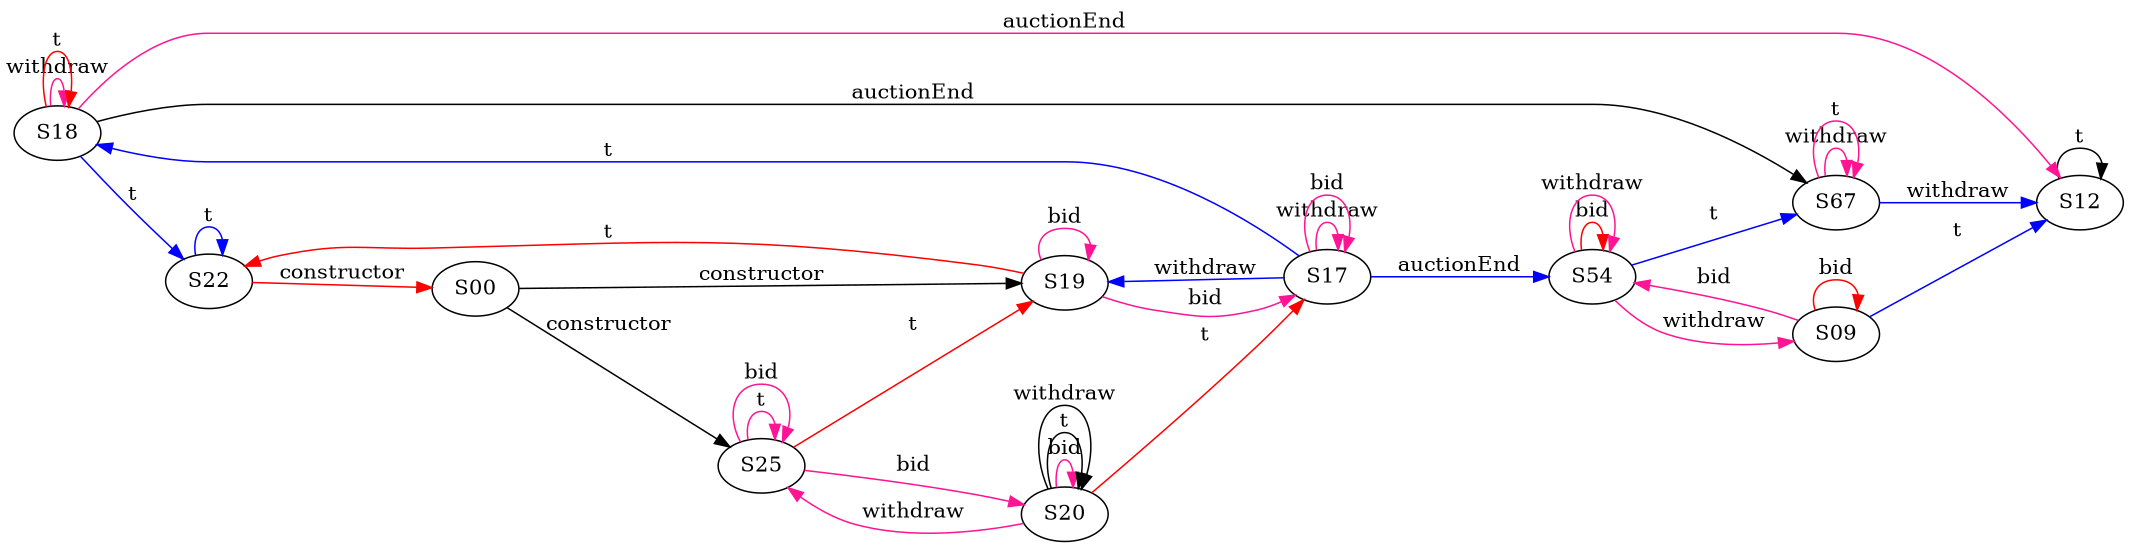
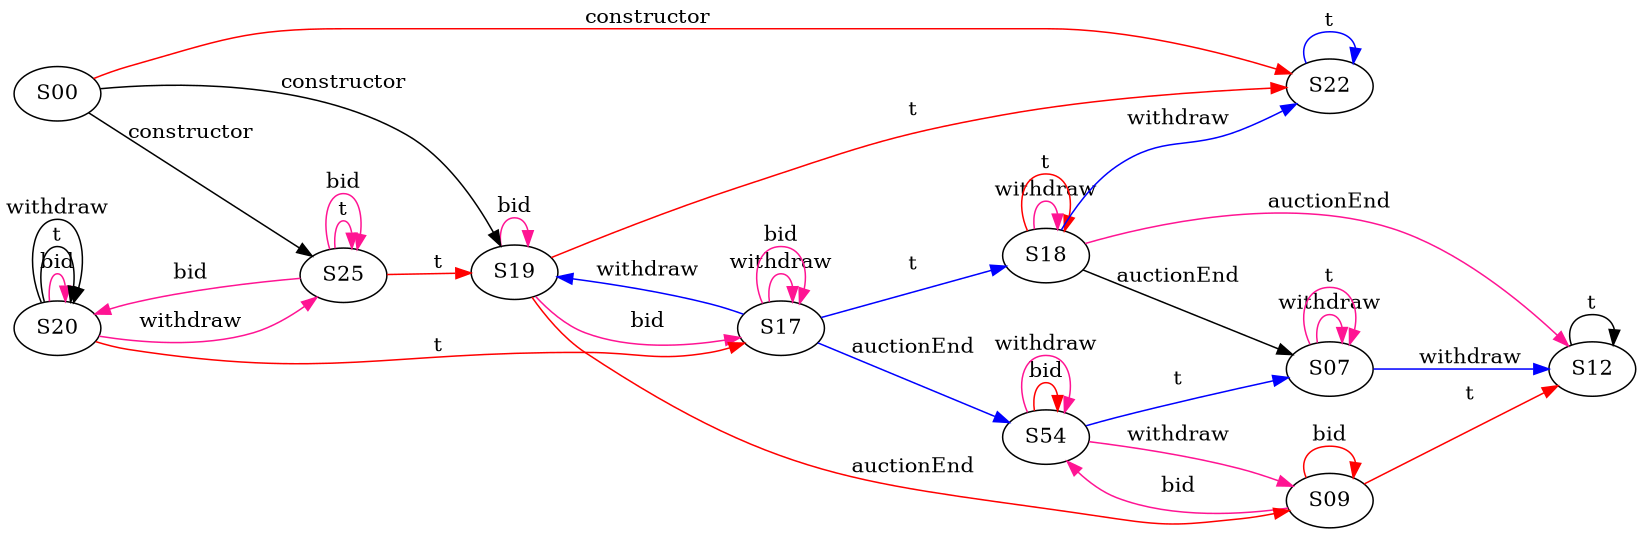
edge "S18" -> "S22": label "t" -> "withdraw"
node "S67": label "S67" -> "S07"
edge "S09" -> "S12": color blue -> red
edge "S22" -> "S00": reversed
edge "S19" -> "S09": added, label "auctionEnd"
